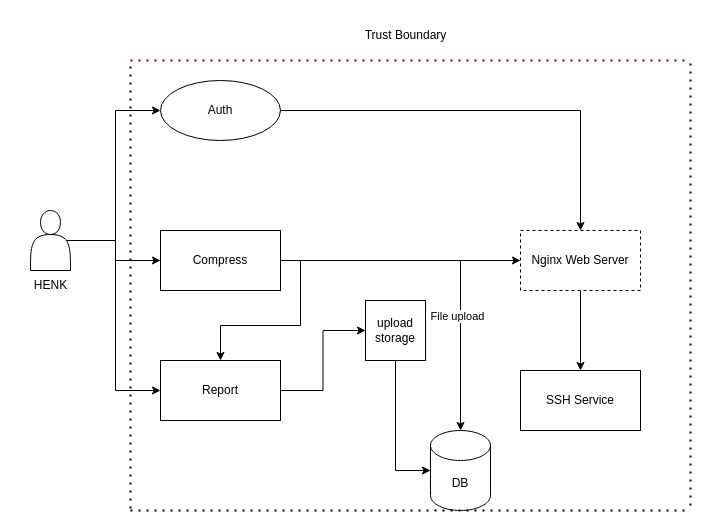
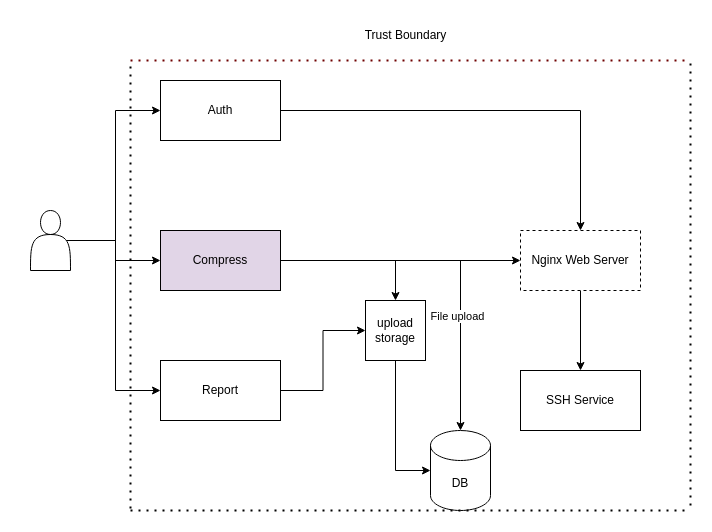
node "Auth": shape ellipse -> rectangle
node "Compress": fillcolor #ffffff -> #e1d5e7
node "HENK": removed
edge "Compress" -> "Report": now "Compress" -> "upload storage"
